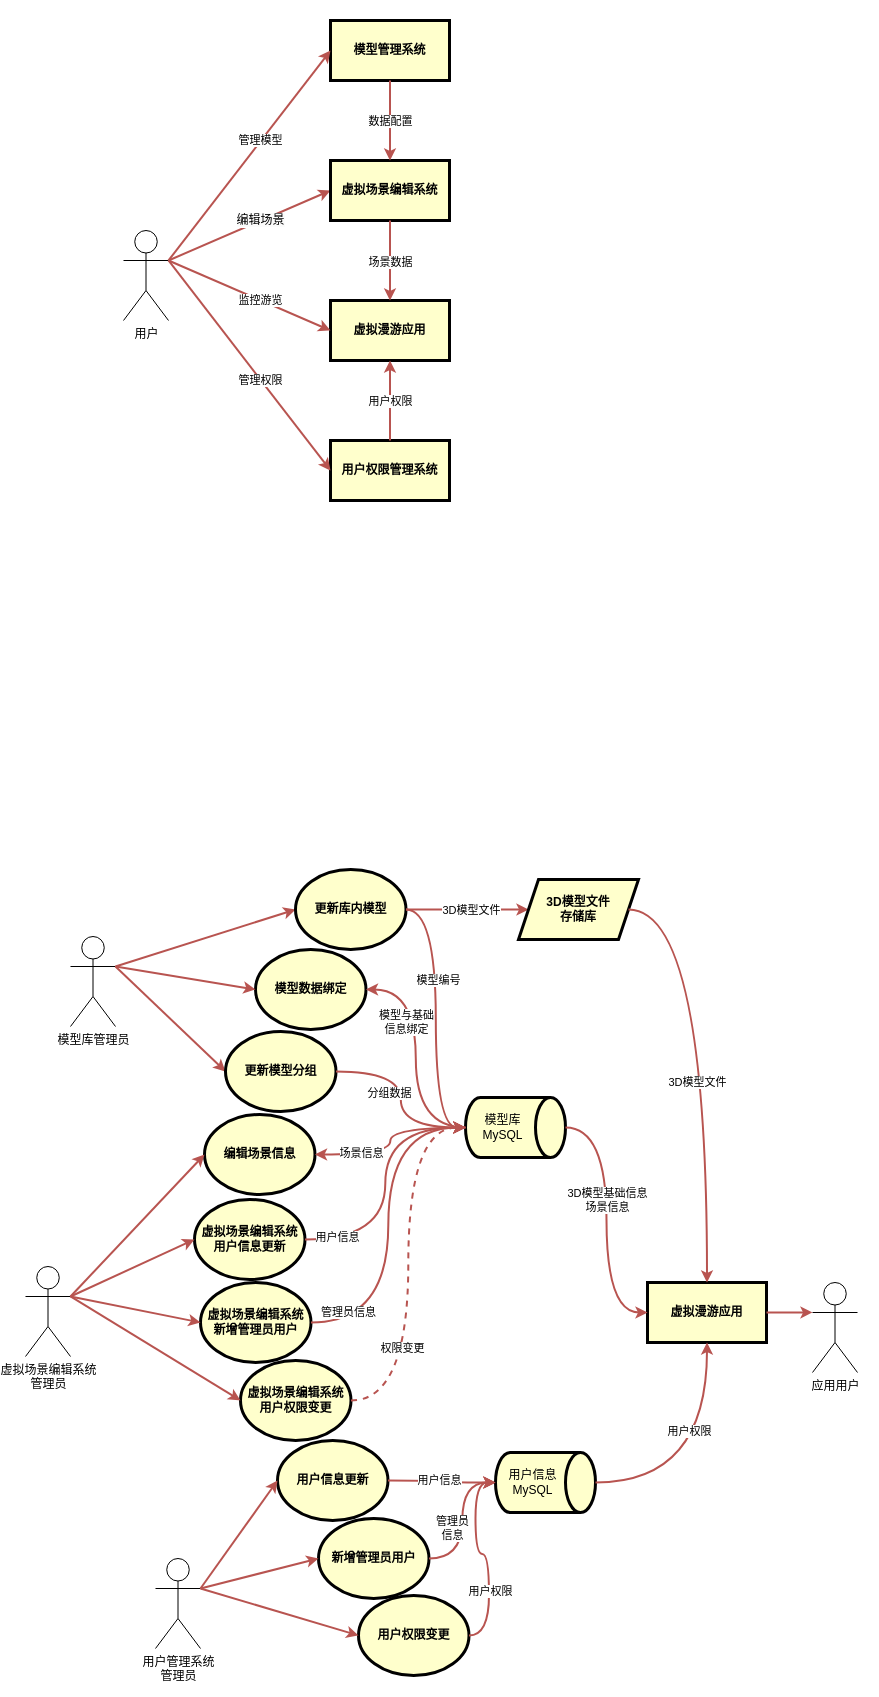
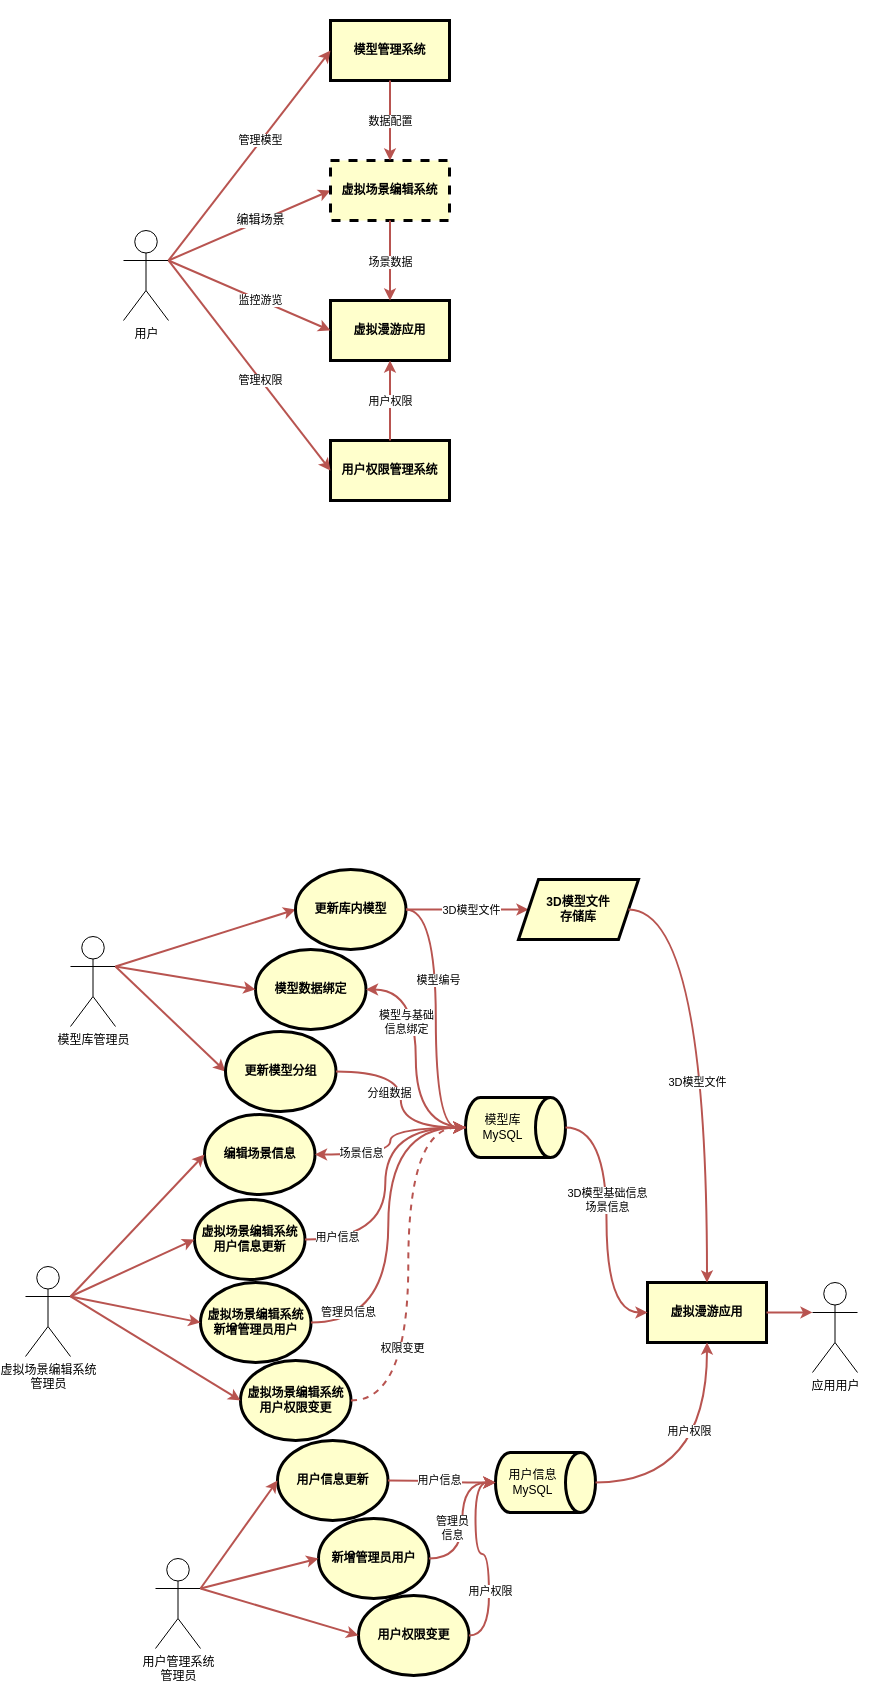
node "虚拟场景编辑系统": style solid -> dashed
